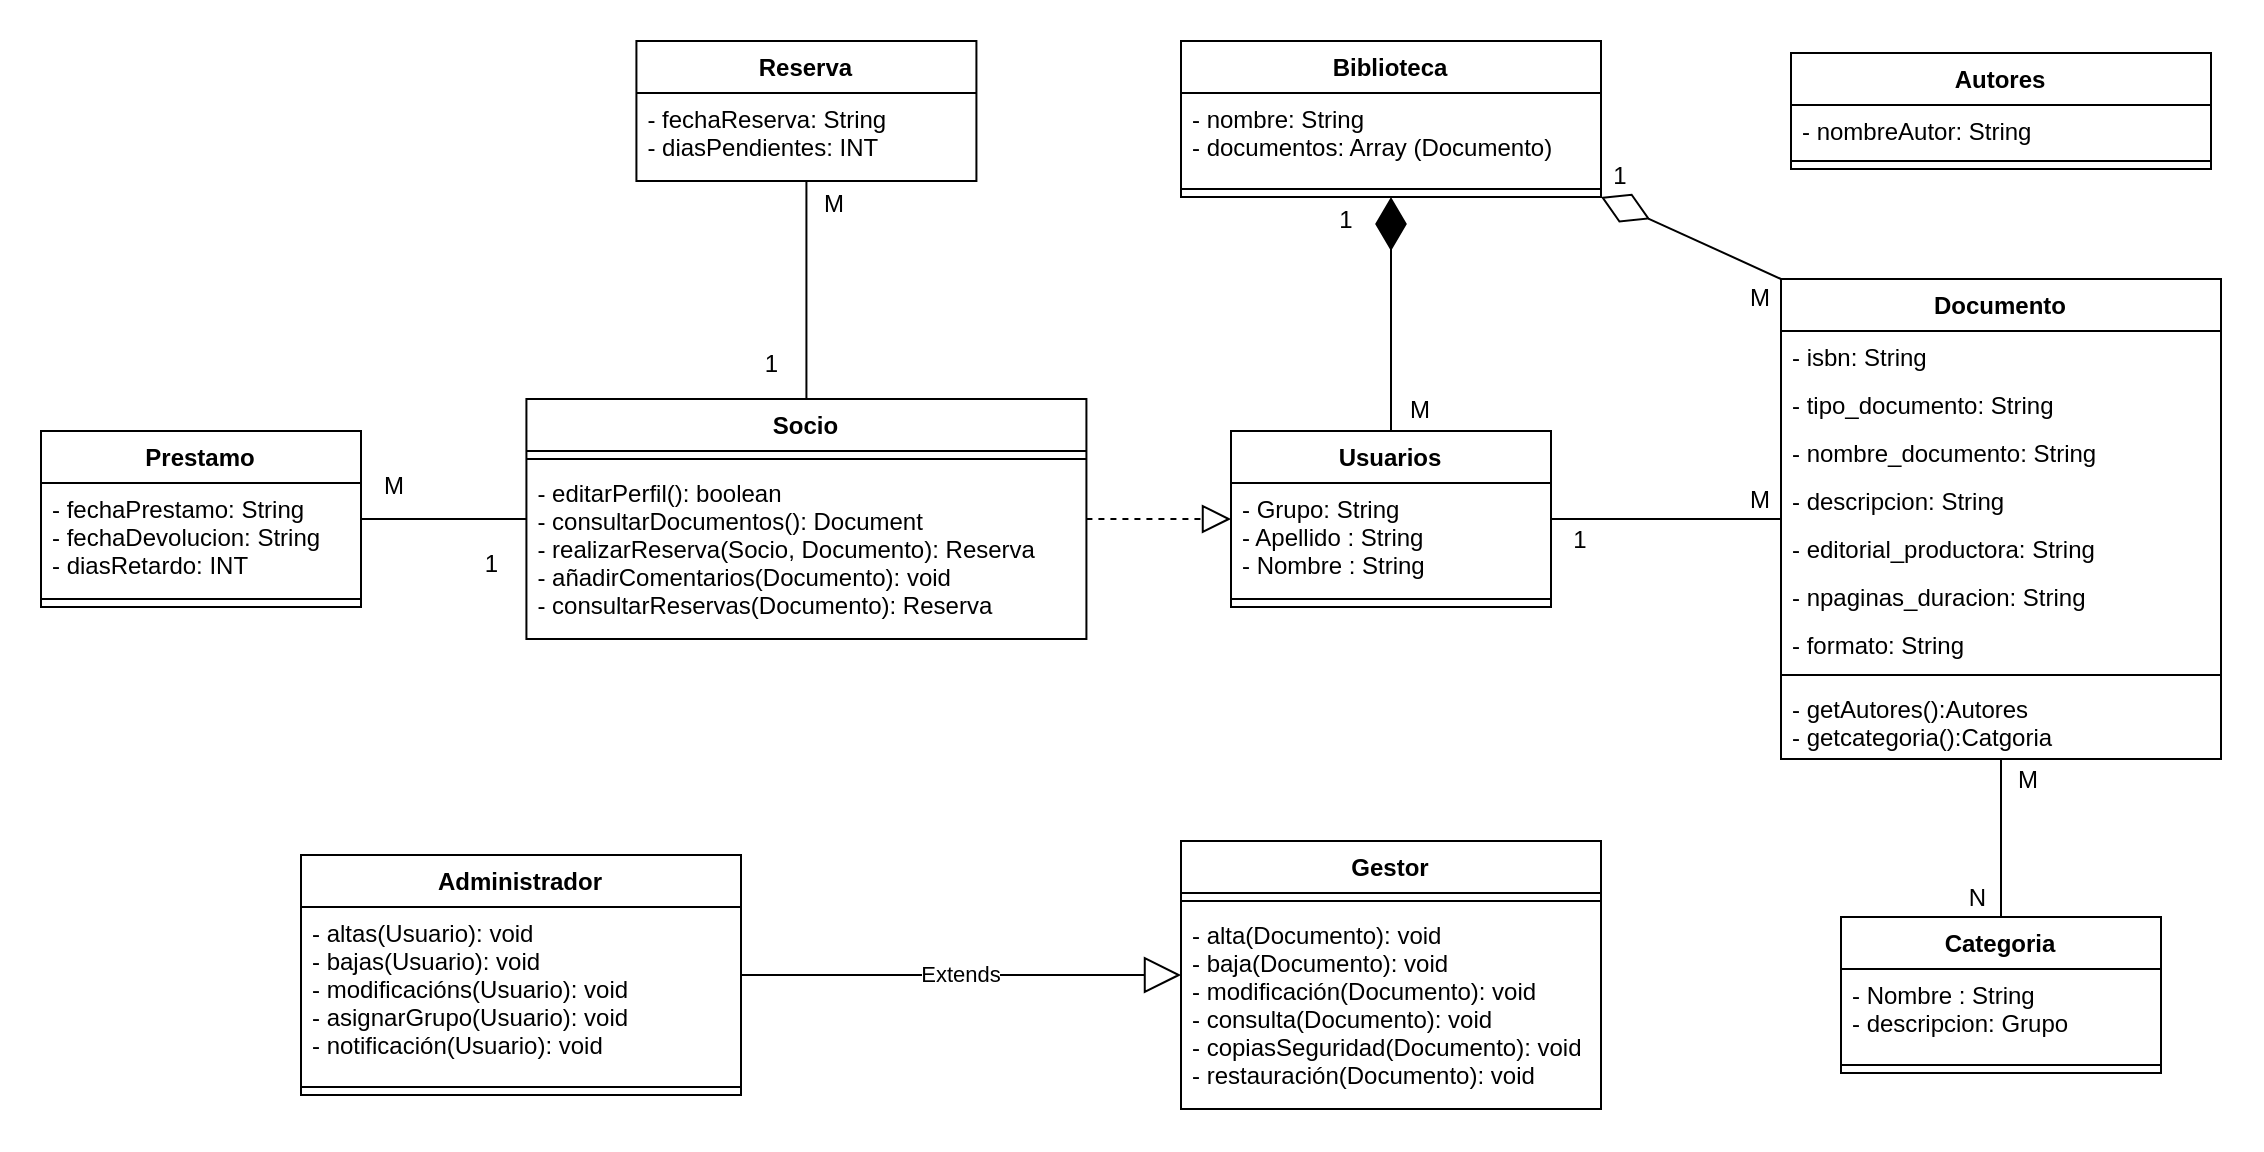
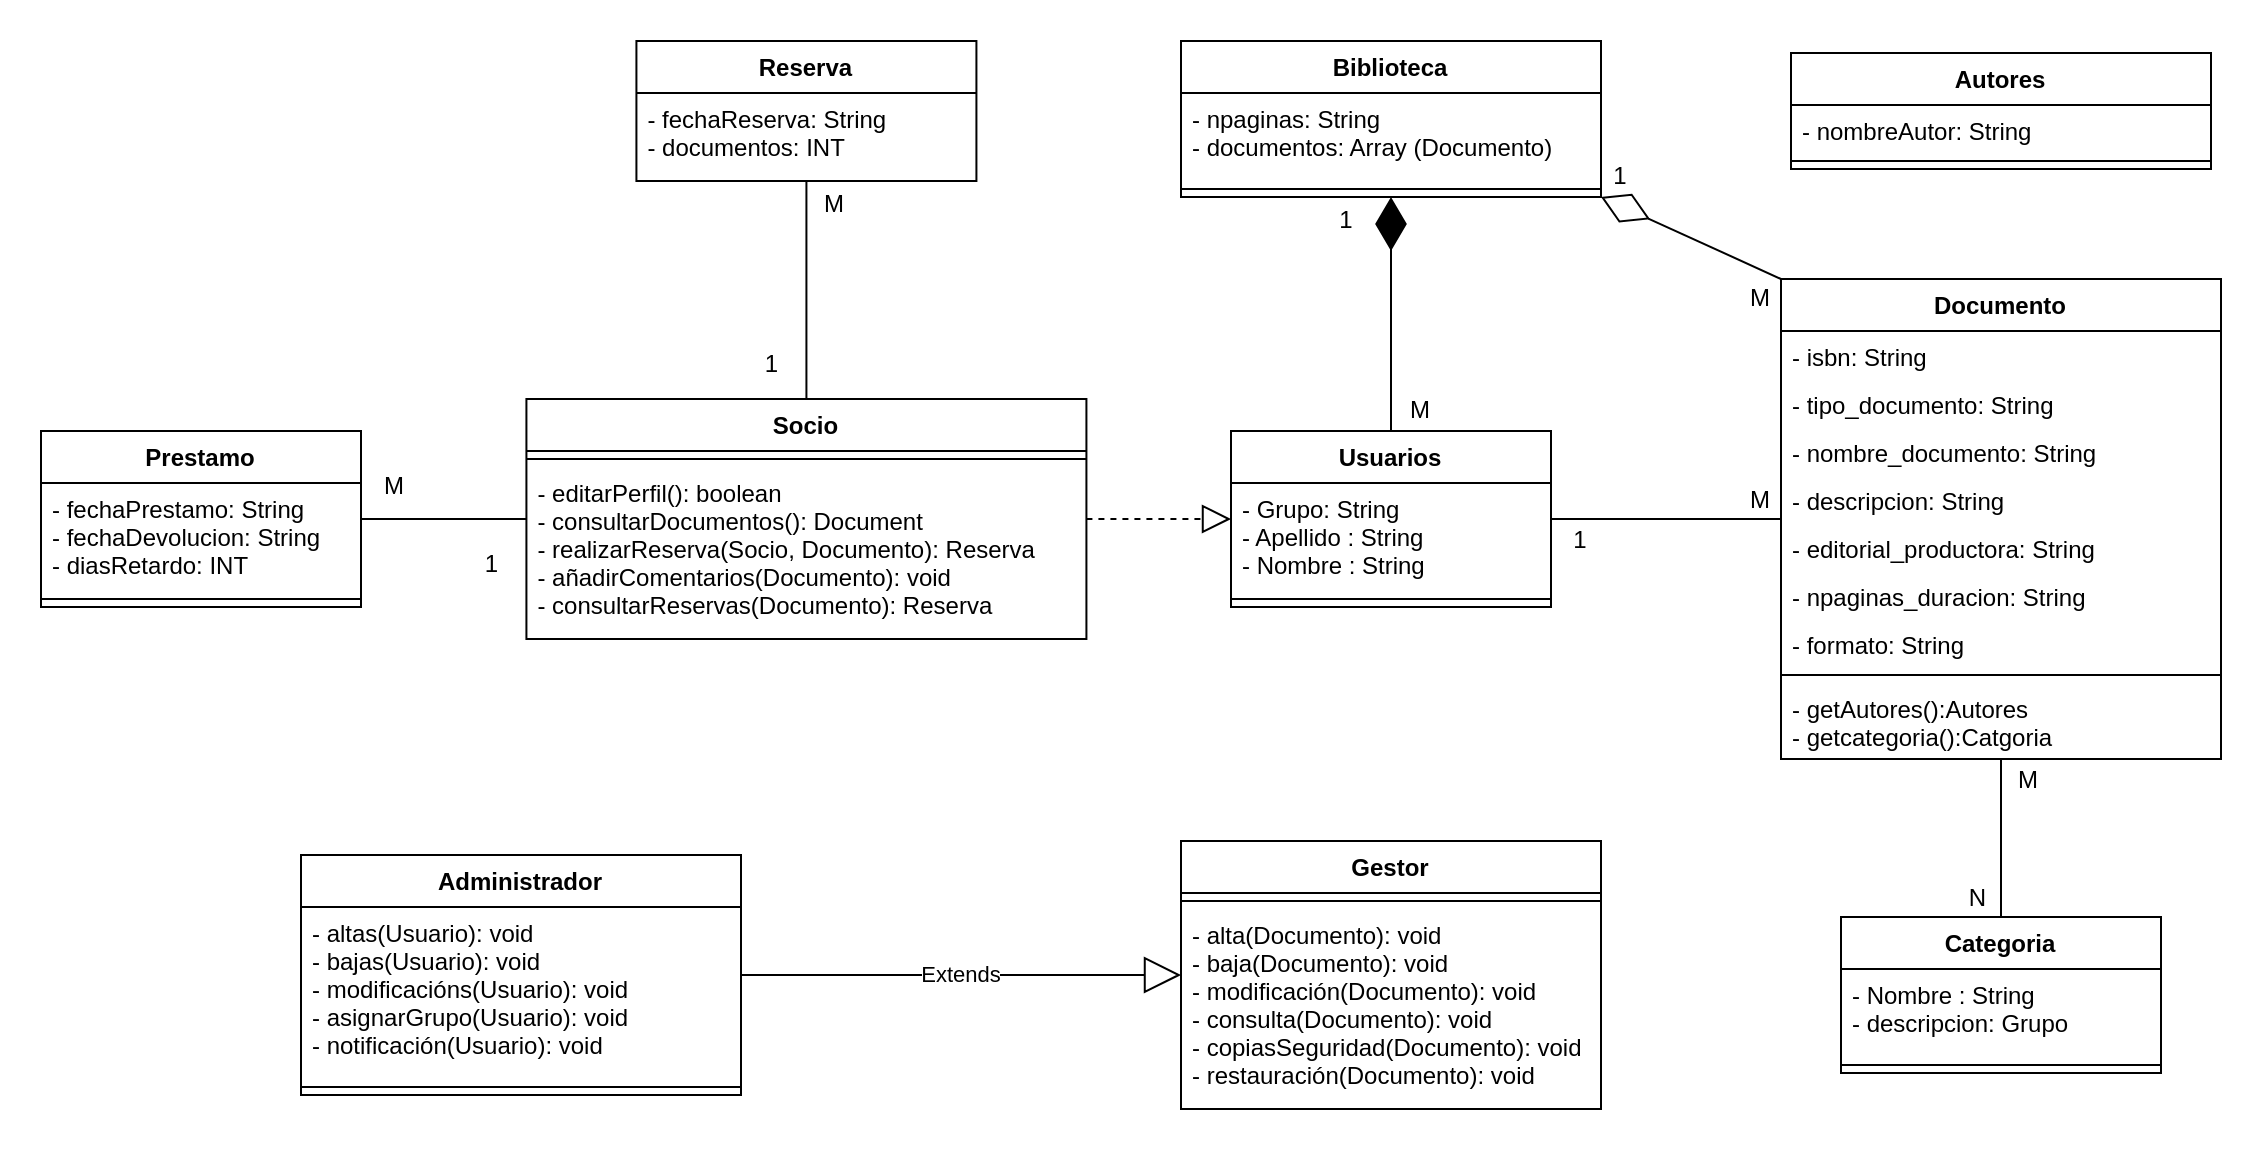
node "- fechaReserva: String - diasPendientes: INT": label "- fechaReserva: String - diasPendientes: INT" -> "- fechaReserva: String - documentos: INT"
node "- nombre: String - documentos: Array (Documento)": label "- nombre: String - documentos: Array (Documento)" -> "- npaginas: String - documentos: Array (Documento)"
